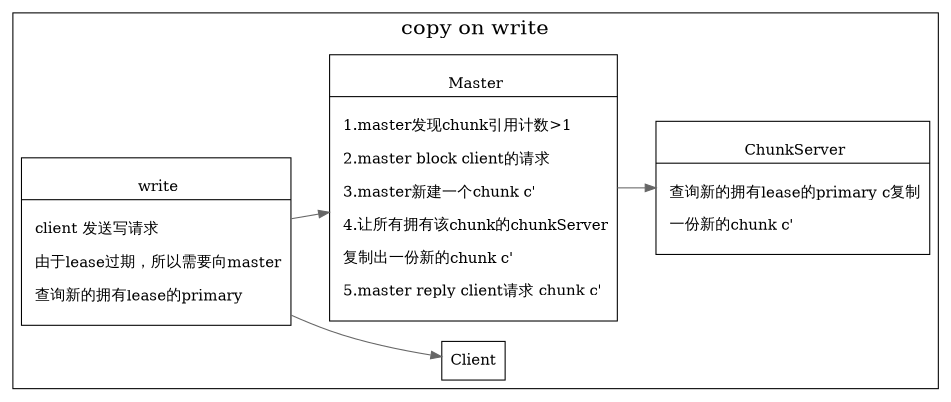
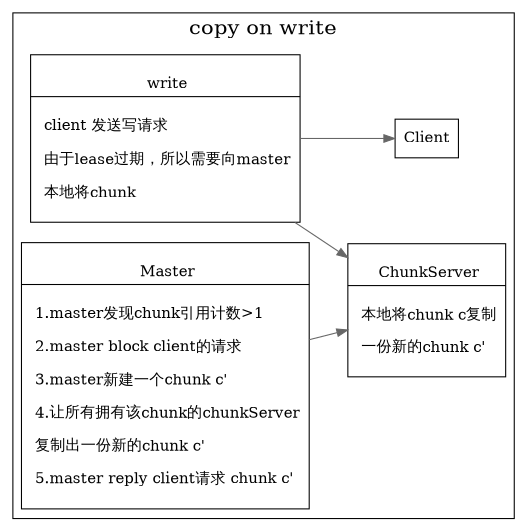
node "ChunkServer": text "查询新的拥有lease的primary c复制" -> "本地将chunk c复制"
edge "write" -> "Master": now "write" -> "ChunkServer"
node "write": text "查询新的拥有lease的primary" -> "本地将chunk"
